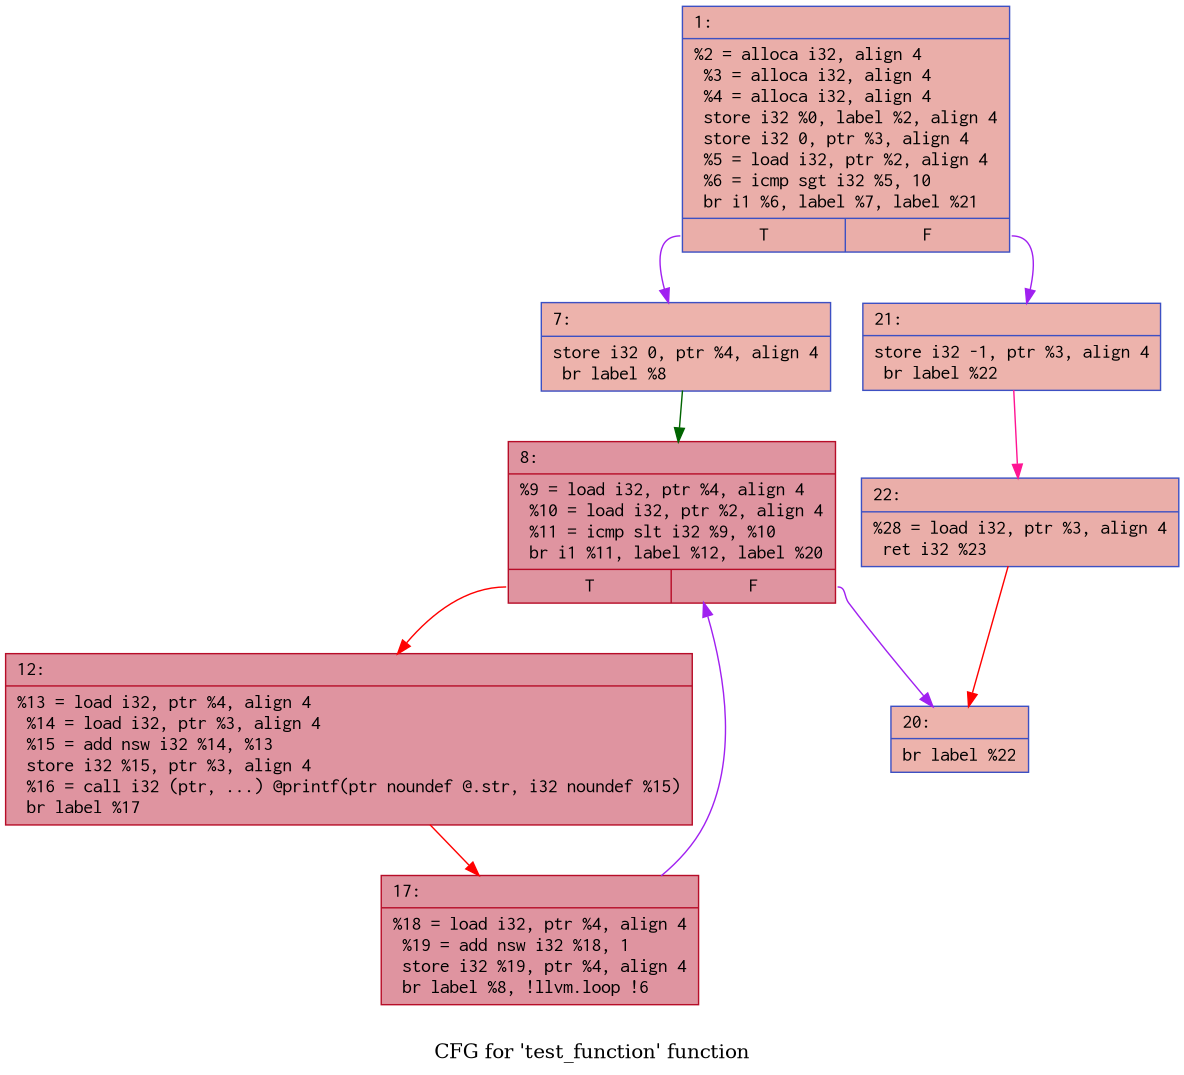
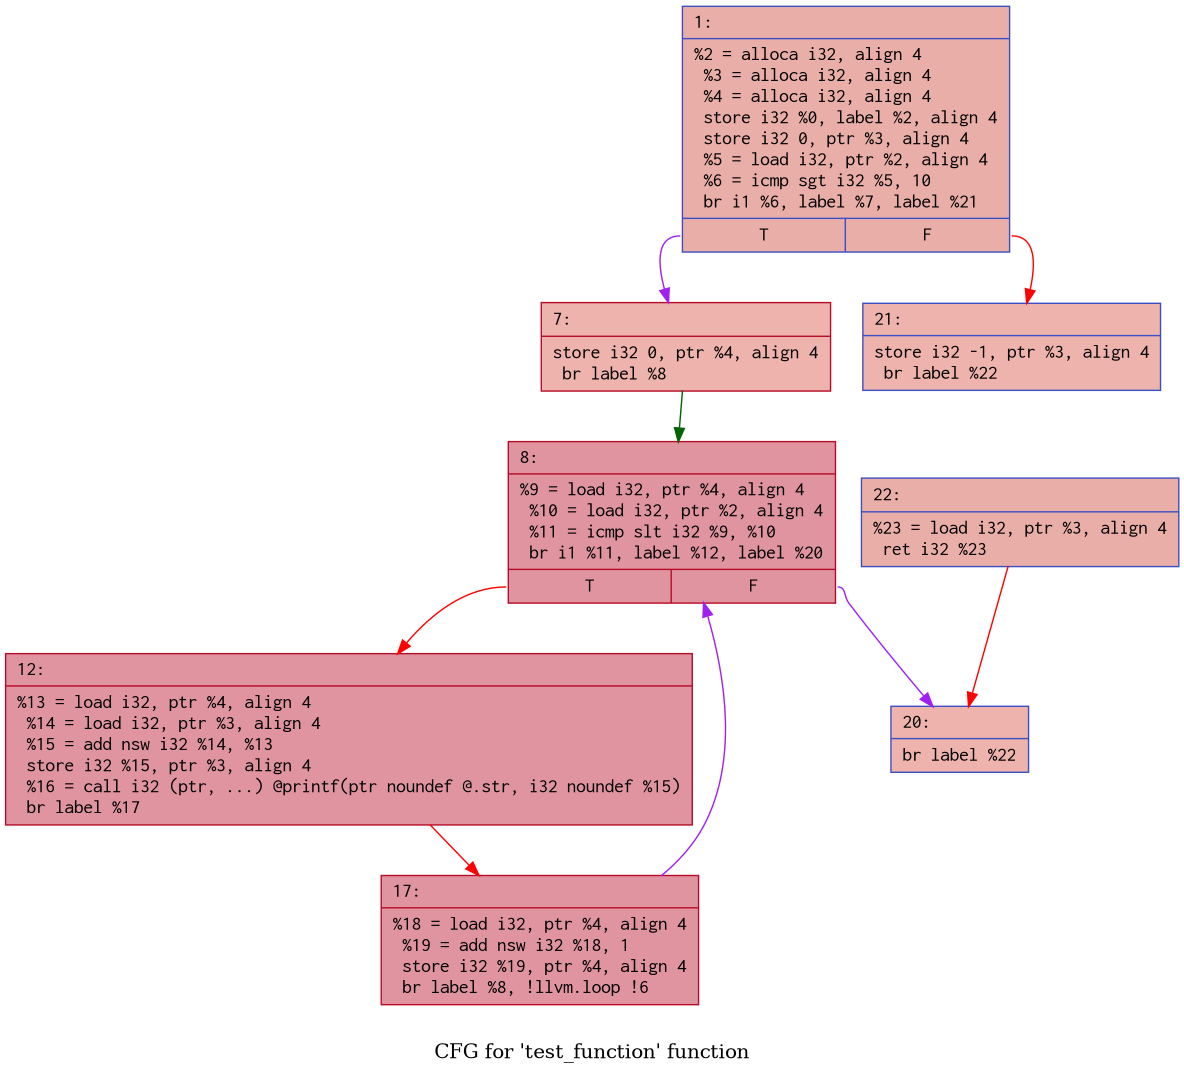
edge "1:" -> "21:": color purple -> red
node "7:": color #3d50c3ff -> #b70d28ff
edge "21:" -> "22:": removed
node "22:": text "%28 = load i32, ptr %3, align 4" -> "%23 = load i32, ptr %3, align 4"
